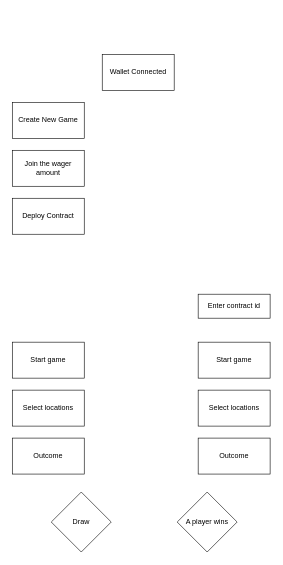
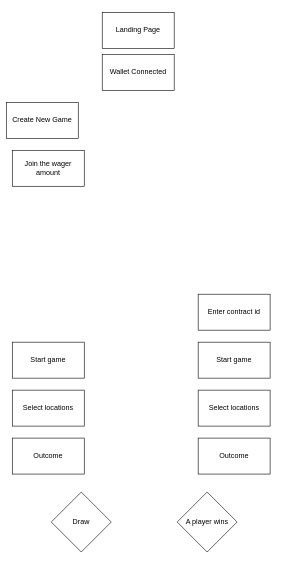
node "Landing Page": added
node "Create New Game": moved (48, 120) -> (42, 120)
node "Deploy Contract": removed
node "Enter contract id": size 72x24 -> 72x36
